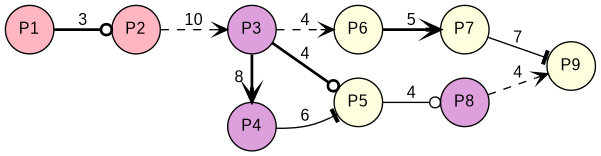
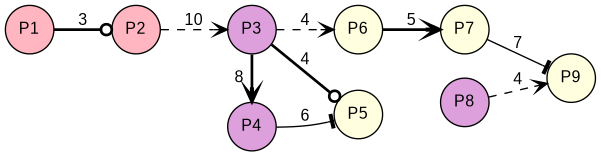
edge "P5" -> "P8": removed, label "4"
